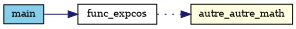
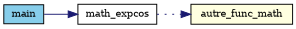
node "func_expcos": label "func_expcos" -> "math_expcos"
node "autre_autre_math": label "autre_autre_math" -> "autre_func_math"
